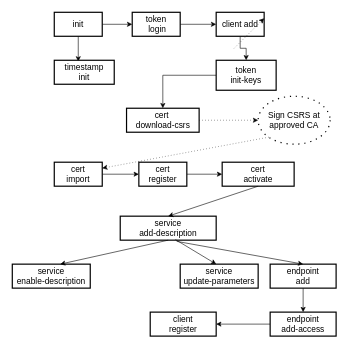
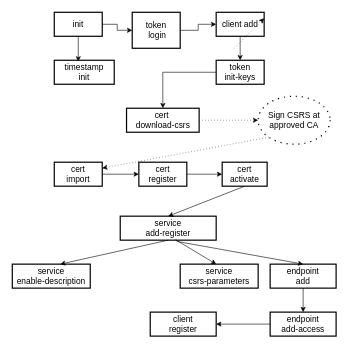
node "token login": size 48x24 -> 48x36
node "token init-keys": size 60x30 -> 48x24
node "cert activate": size 72x24 -> 45x24
node "service add-description": label "service add-description" -> "service add-register"
node "service update-parameters": label "service update-parameters" -> "service csrs-parameters"
